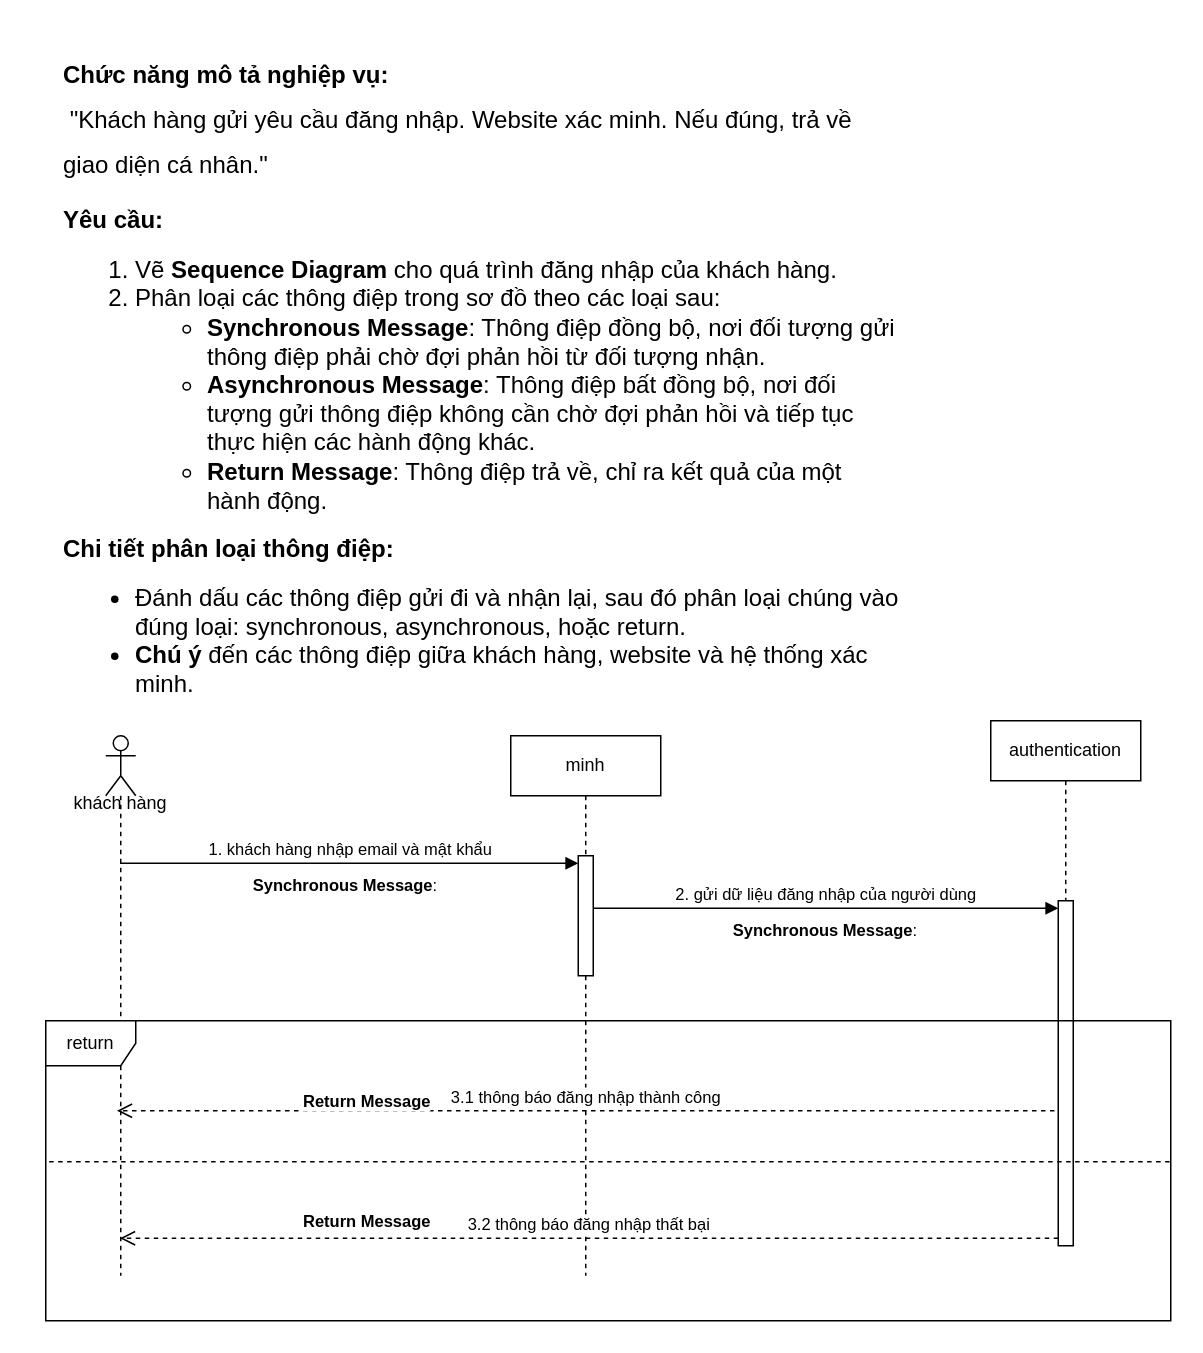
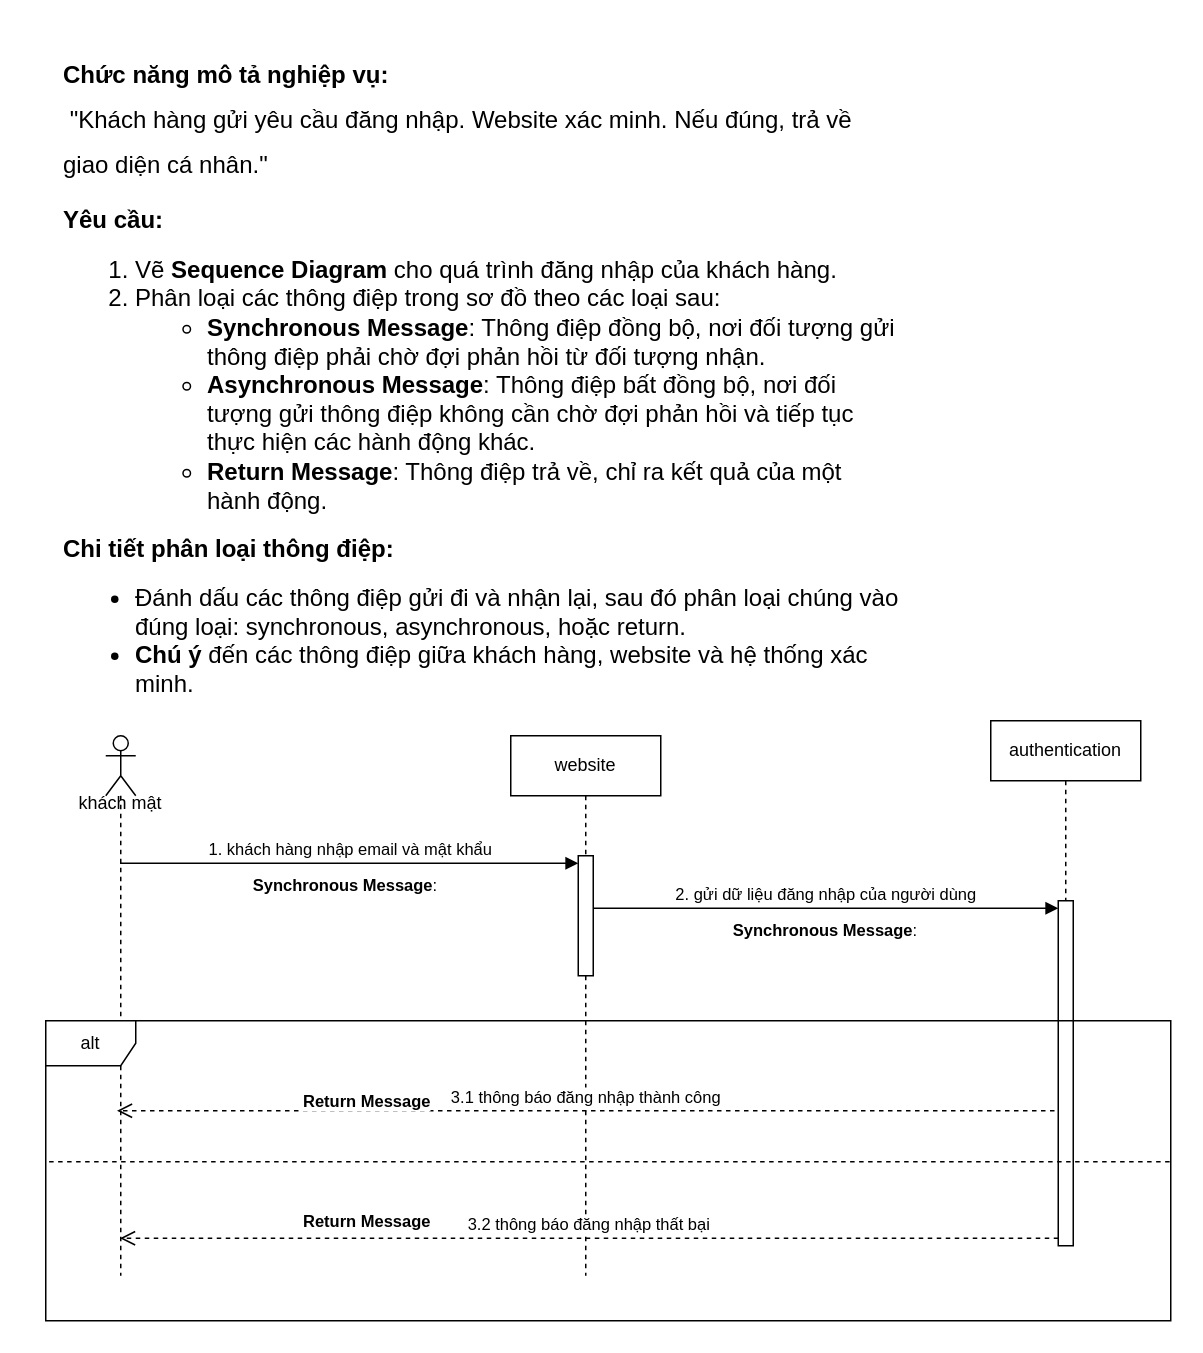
node "minh": label "minh" -> "website"
node "khách hàng": label "khách hàng" -> "khách mật"
node "return": label "return" -> "alt"
